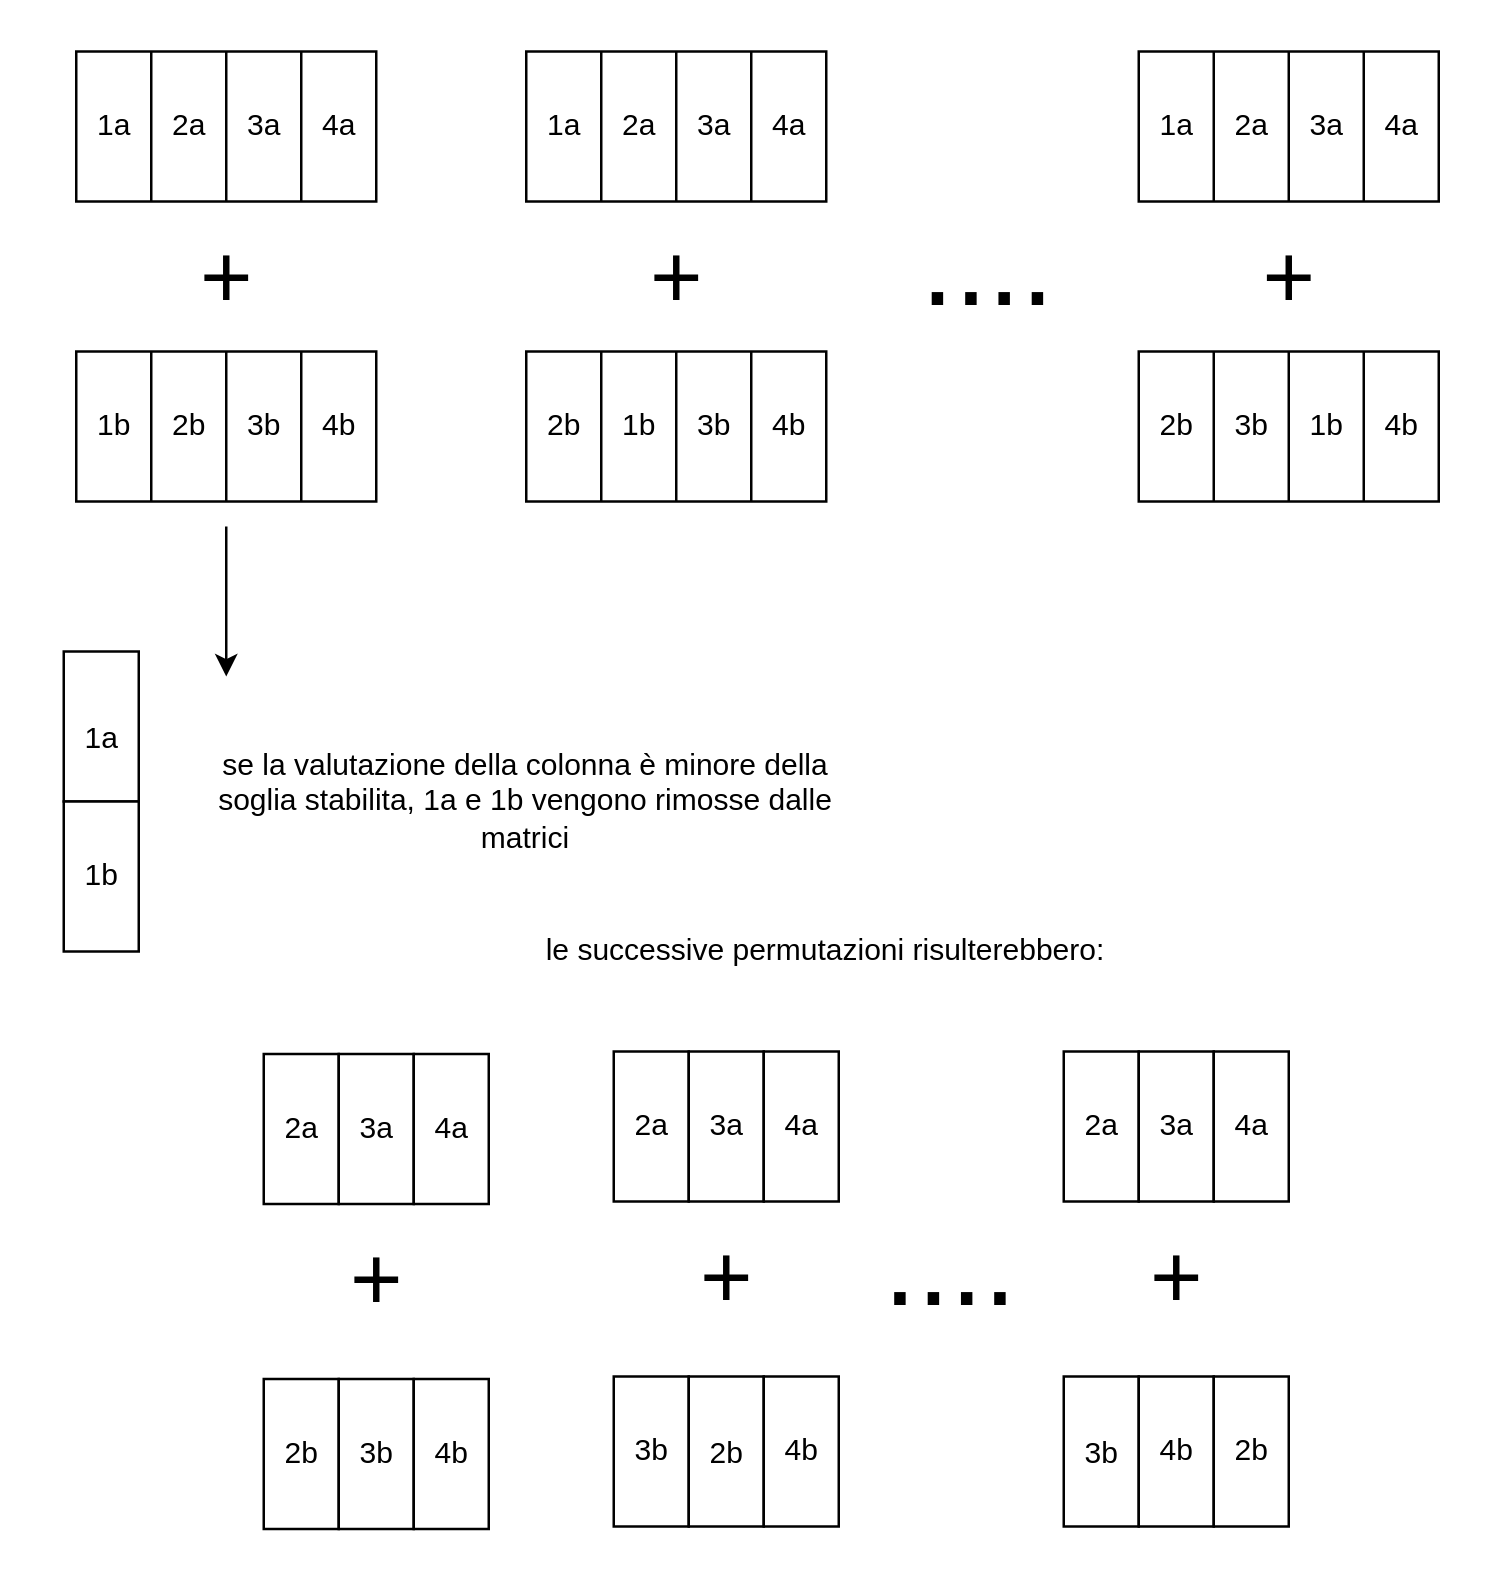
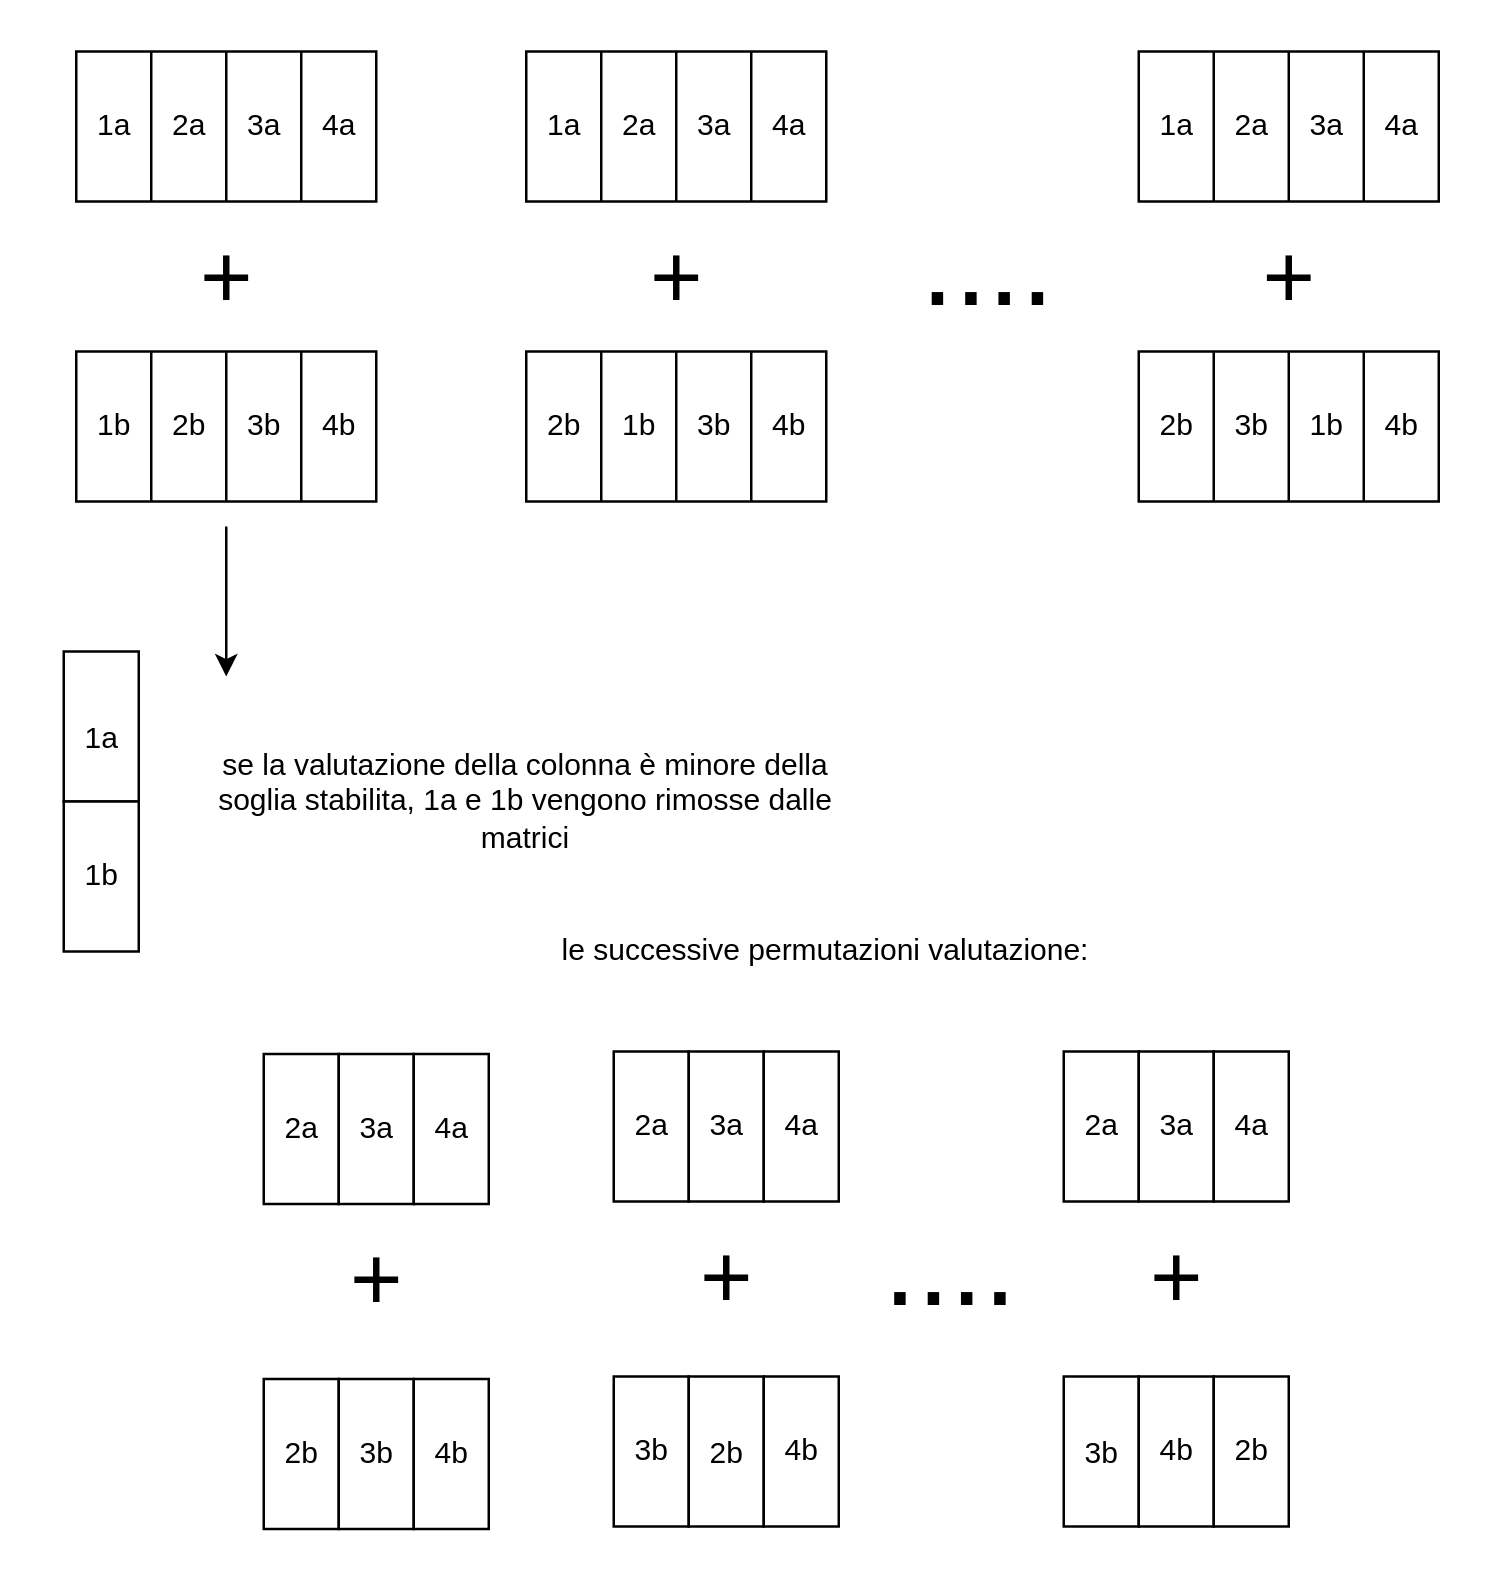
node "le successive permutazioni risulterebbero:": label "le successive permutazioni risulterebbero:" -> "le successive permutazioni valutazione:"
